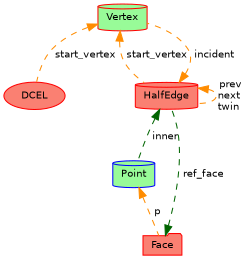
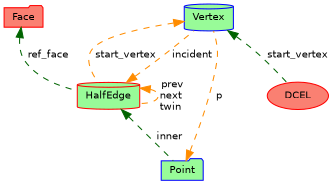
node "Vertex": color red -> blue
edge "DCEL" -> "Vertex": color darkorange -> darkgreen
node "HalfEdge": fillcolor salmon -> palegreen
node "Point": shape cylinder -> folder
edge "Face" -> "Point": now "Vertex" -> "Point"
